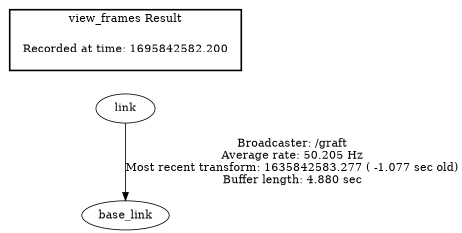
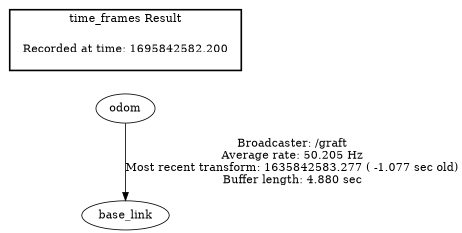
cluster "view_frames Result": label "view_frames Result" -> "time_frames Result"
node "link": label "link" -> "odom"
